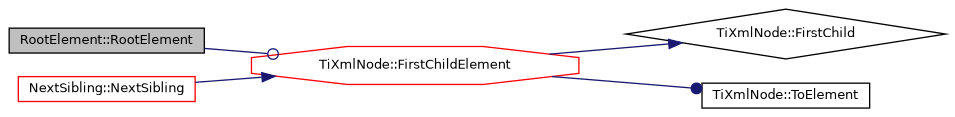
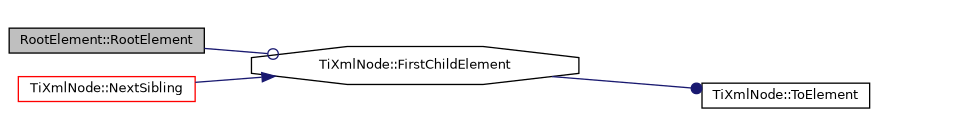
node "TiXmlNode::FirstChild": removed
node "TiXmlNode::FirstChildElement": color red -> black
node "NextSibling::NextSibling": label "NextSibling::NextSibling" -> "TiXmlNode::NextSibling"
